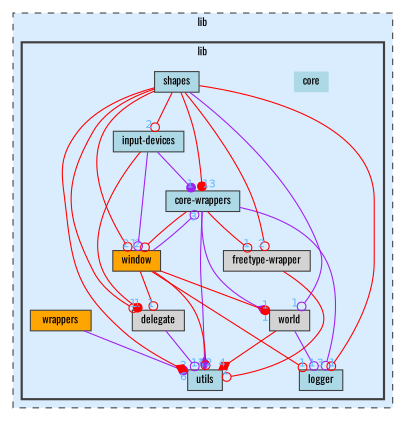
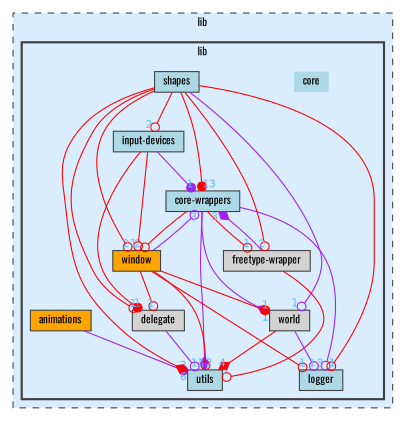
edge "input-devices" -> "window": color purple -> red
edge "freetype-wrapper" -> "core-wrappers": added
node "wrappers": label "wrappers" -> "animations"
